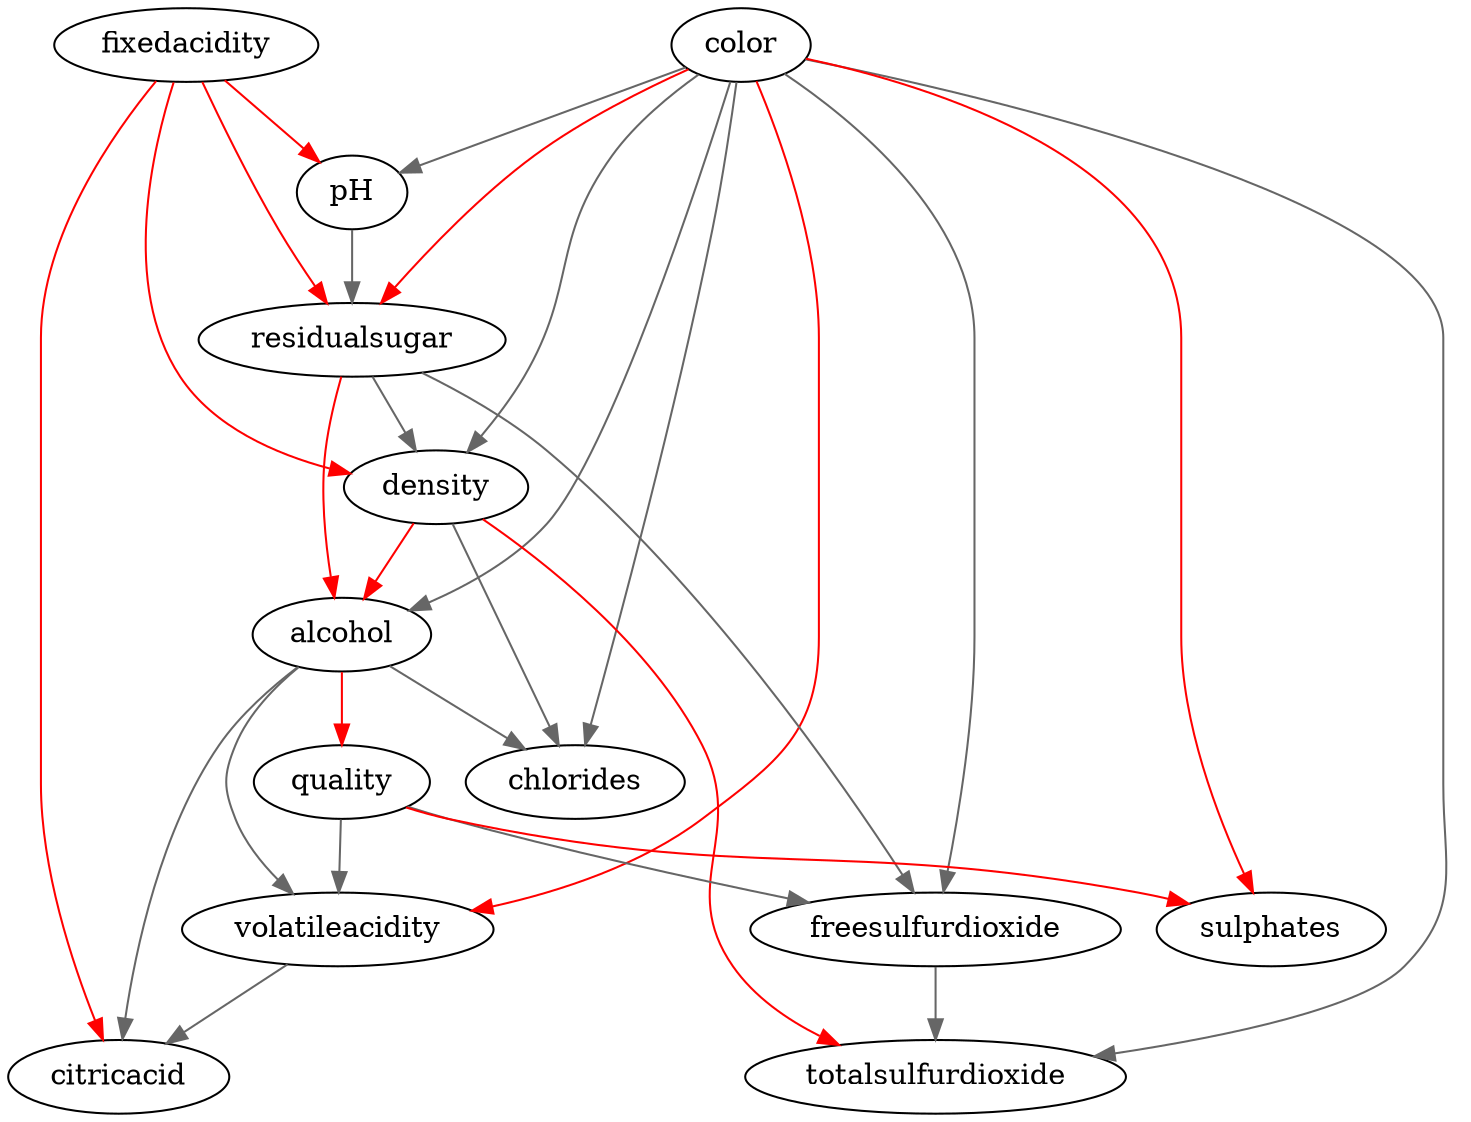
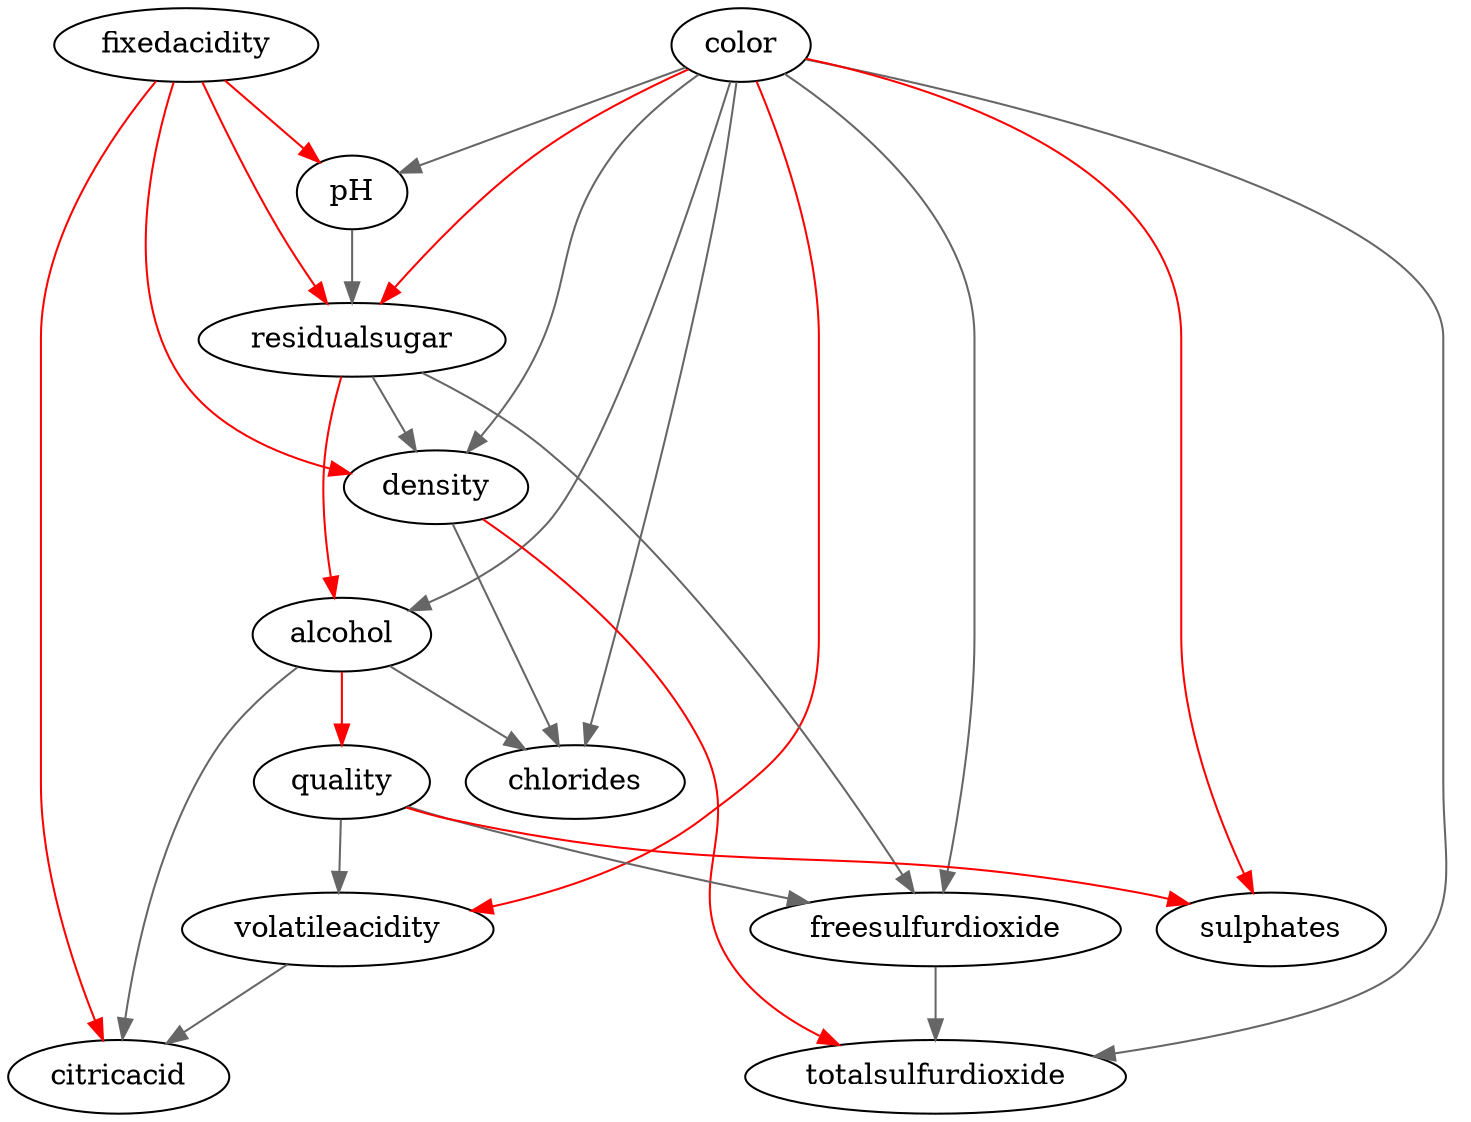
edge "density" -> "alcohol": removed
edge "alcohol" -> "volatileacidity": removed
